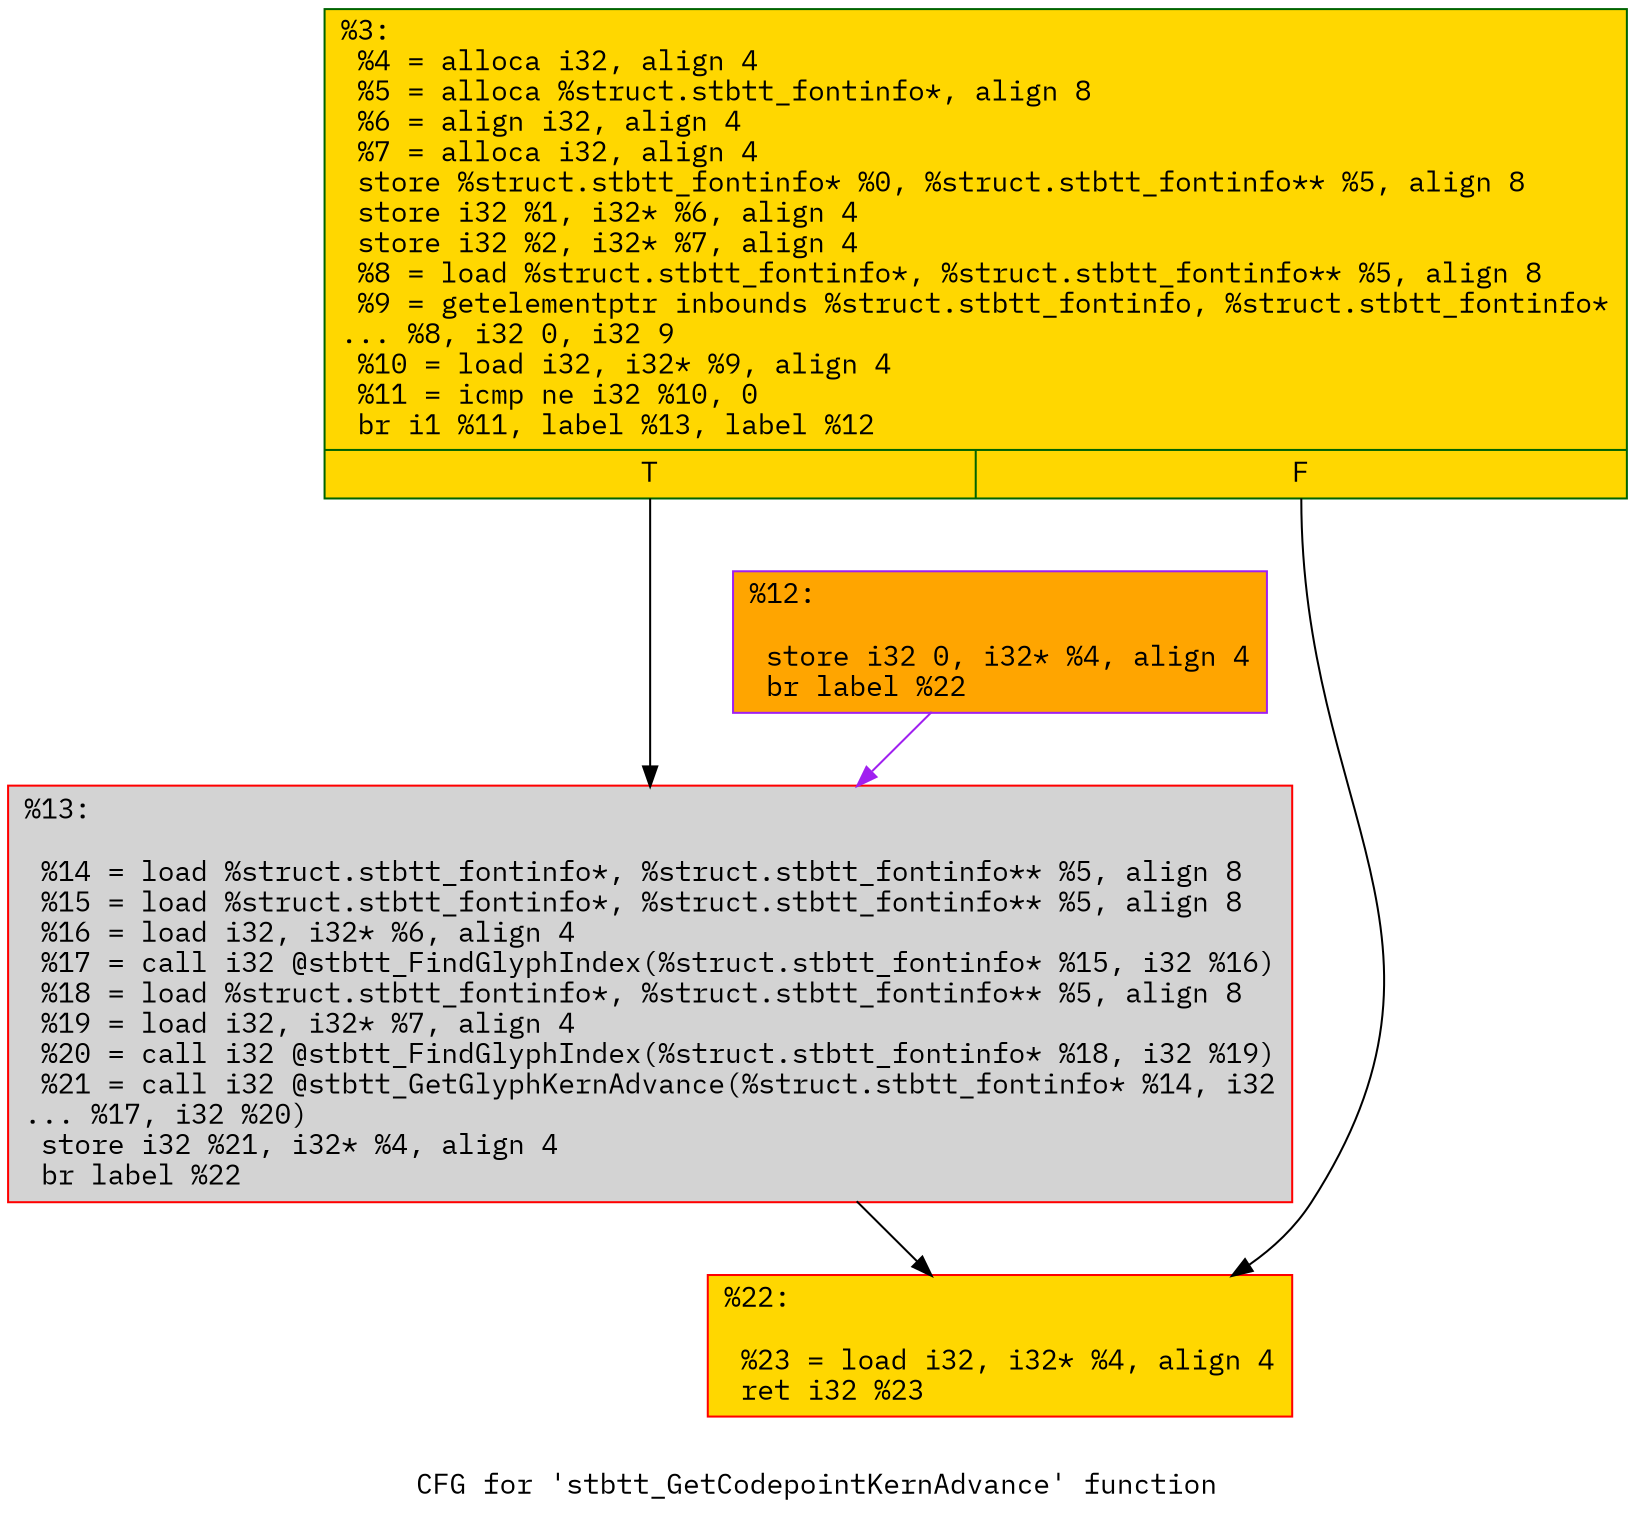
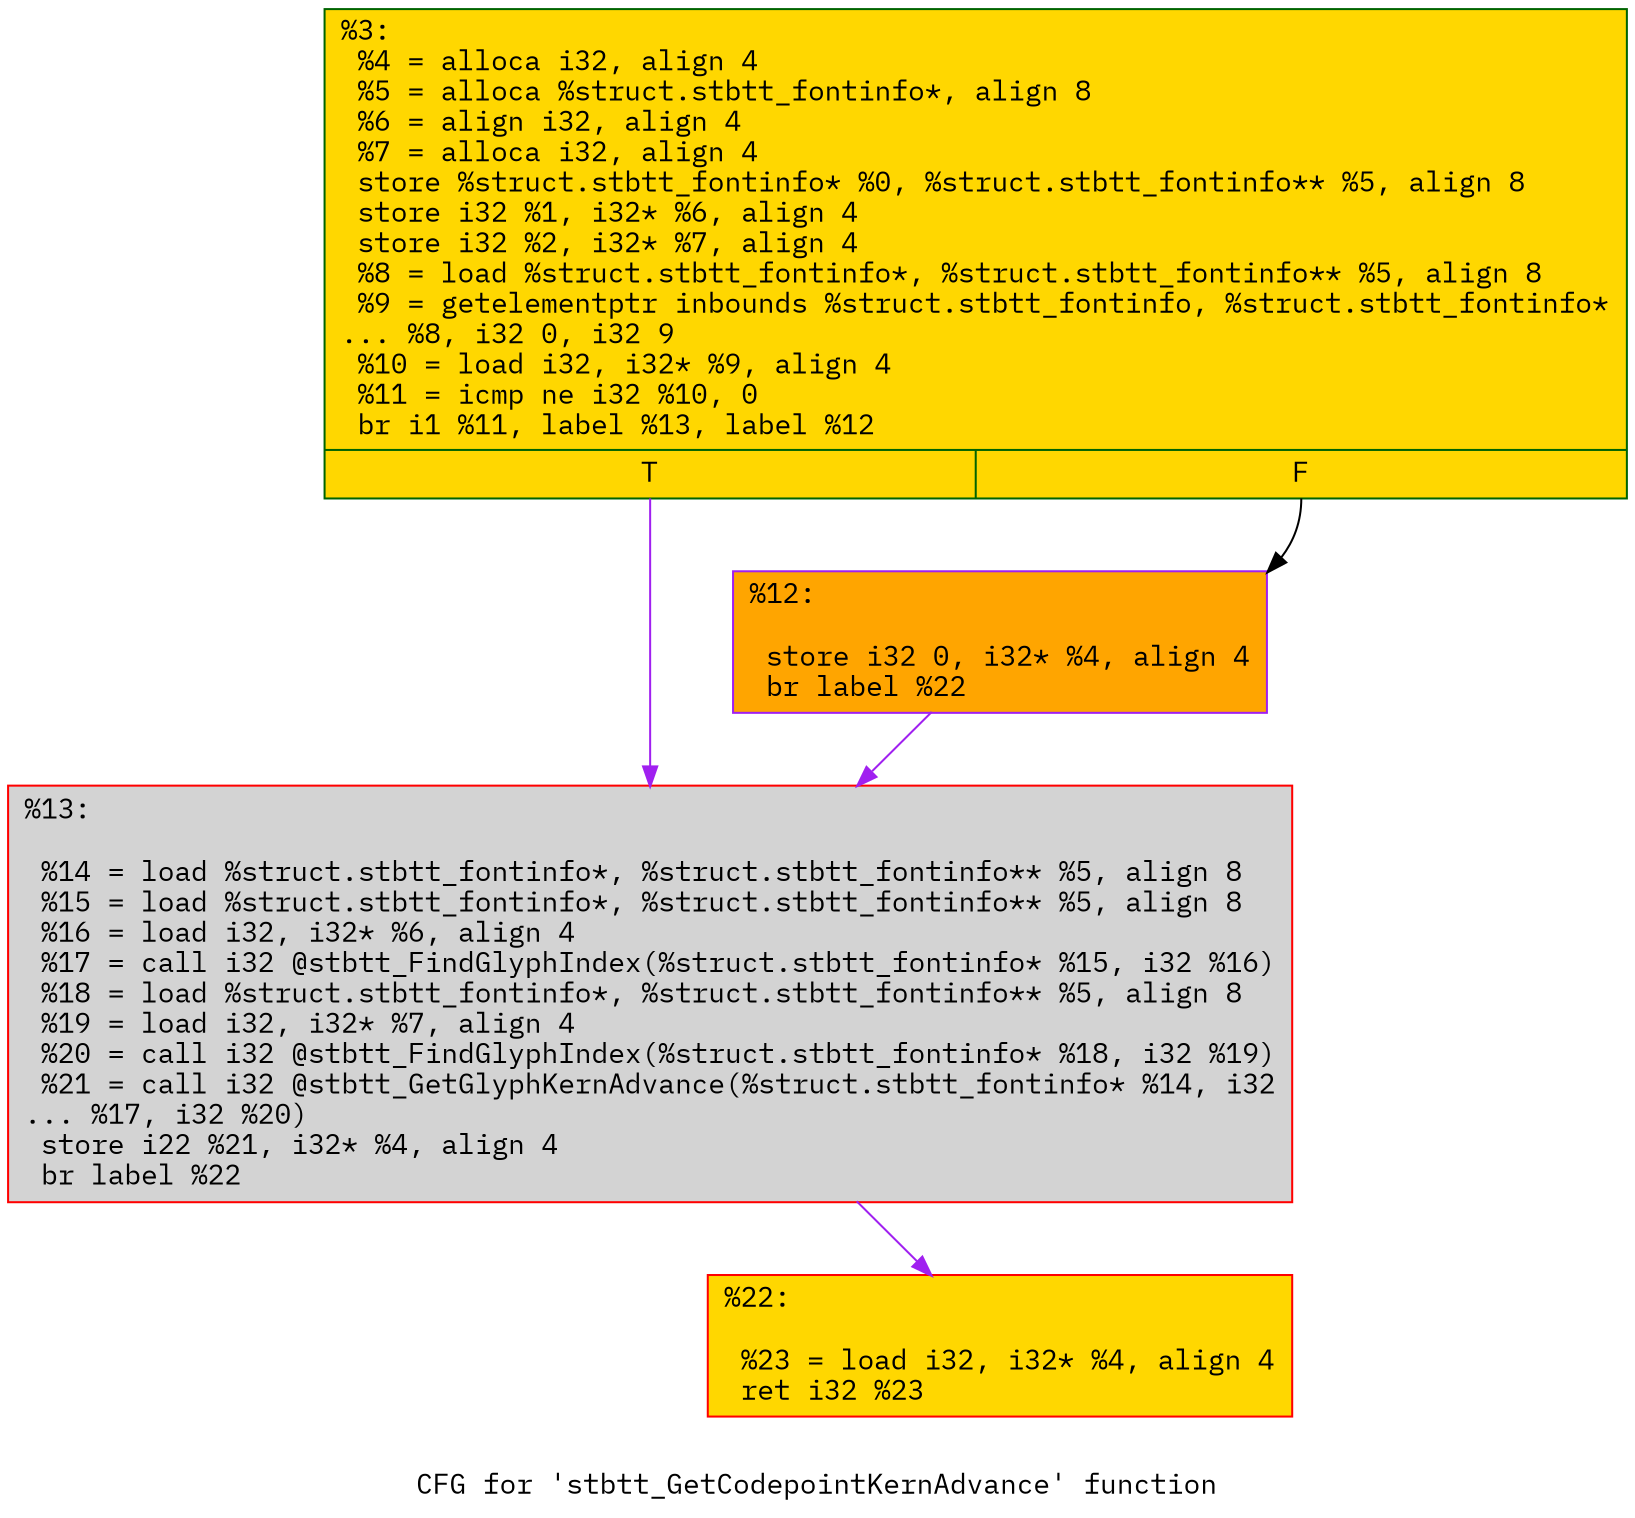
edge "%3:" -> "%13:": color black -> purple
edge "%3:" -> "%22:": now "%3:" -> "%12:"
node "%13:": text "store i32 %21, i32* %4, align 4" -> "store i22 %21, i32* %4, align 4"
edge "%13:" -> "%22:": color black -> purple
